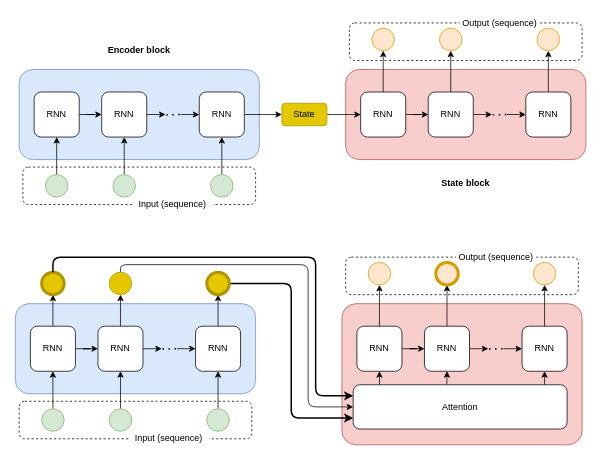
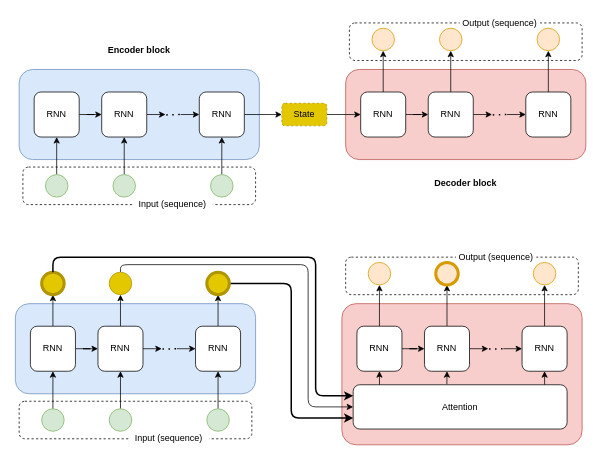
node "State": style solid -> dashed
node "State block": label "State block" -> "Decoder block"
